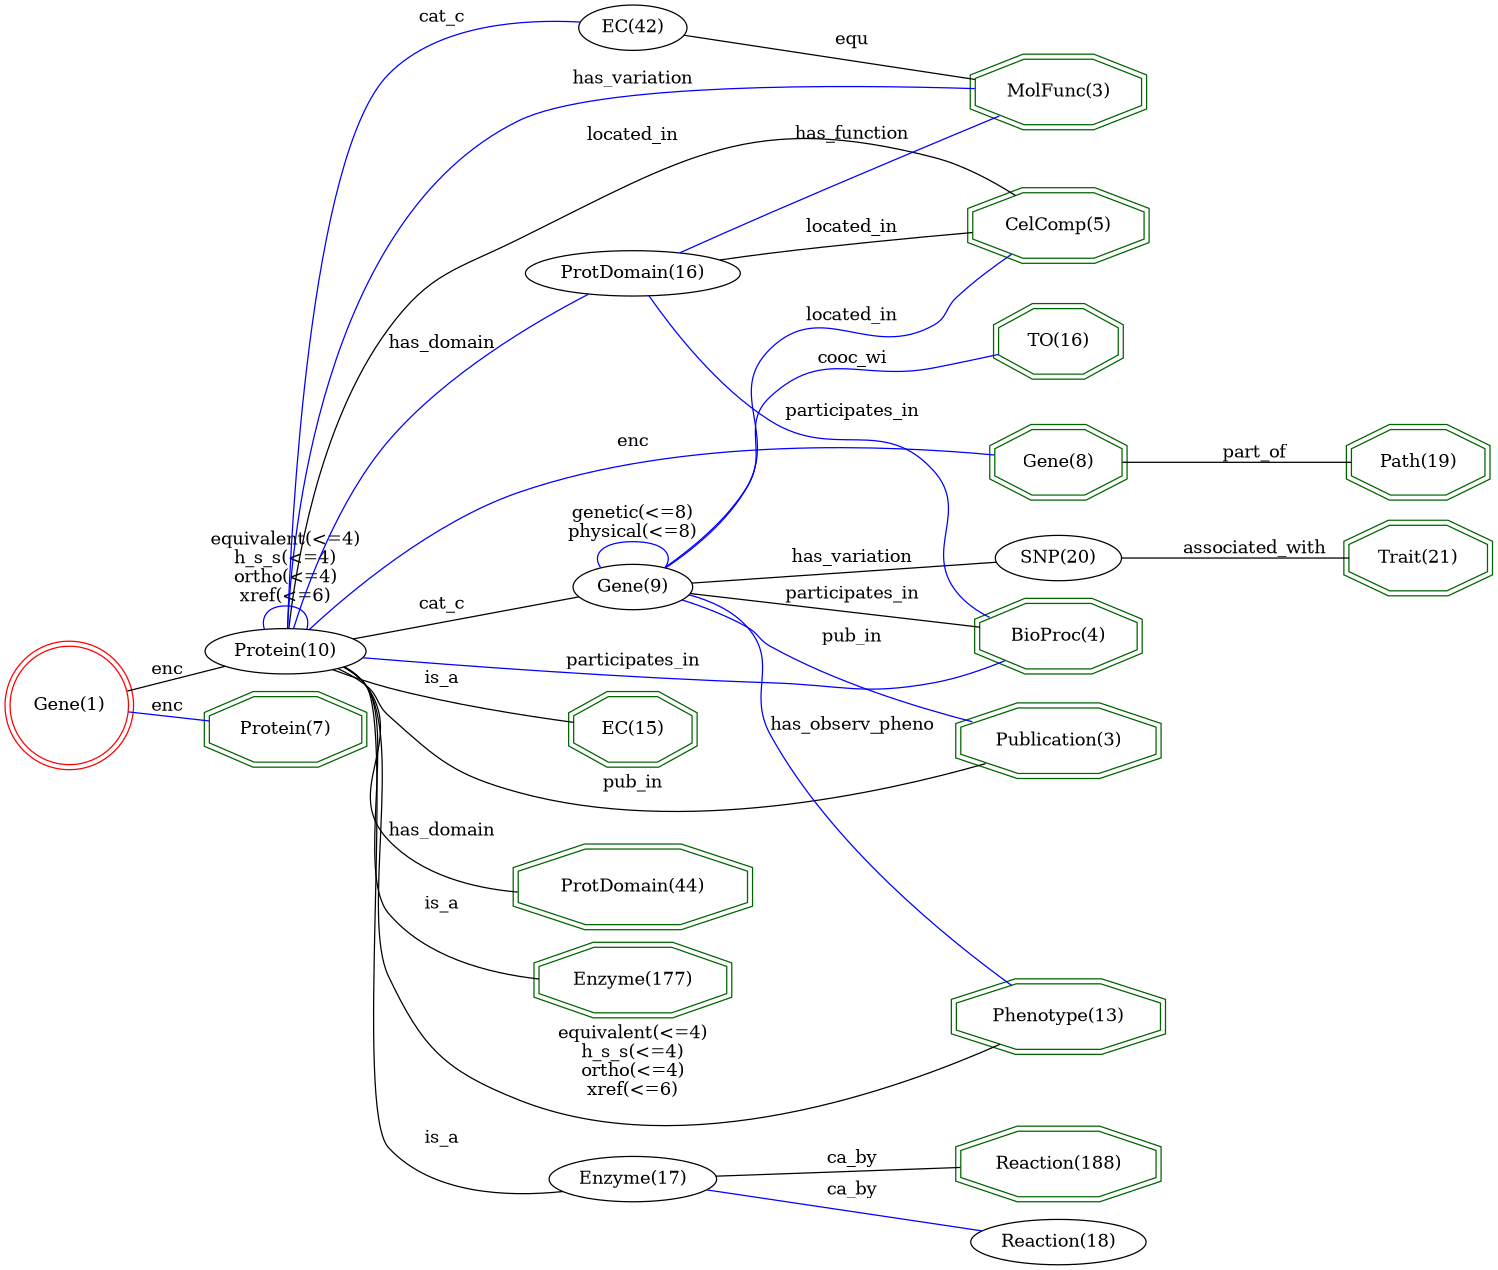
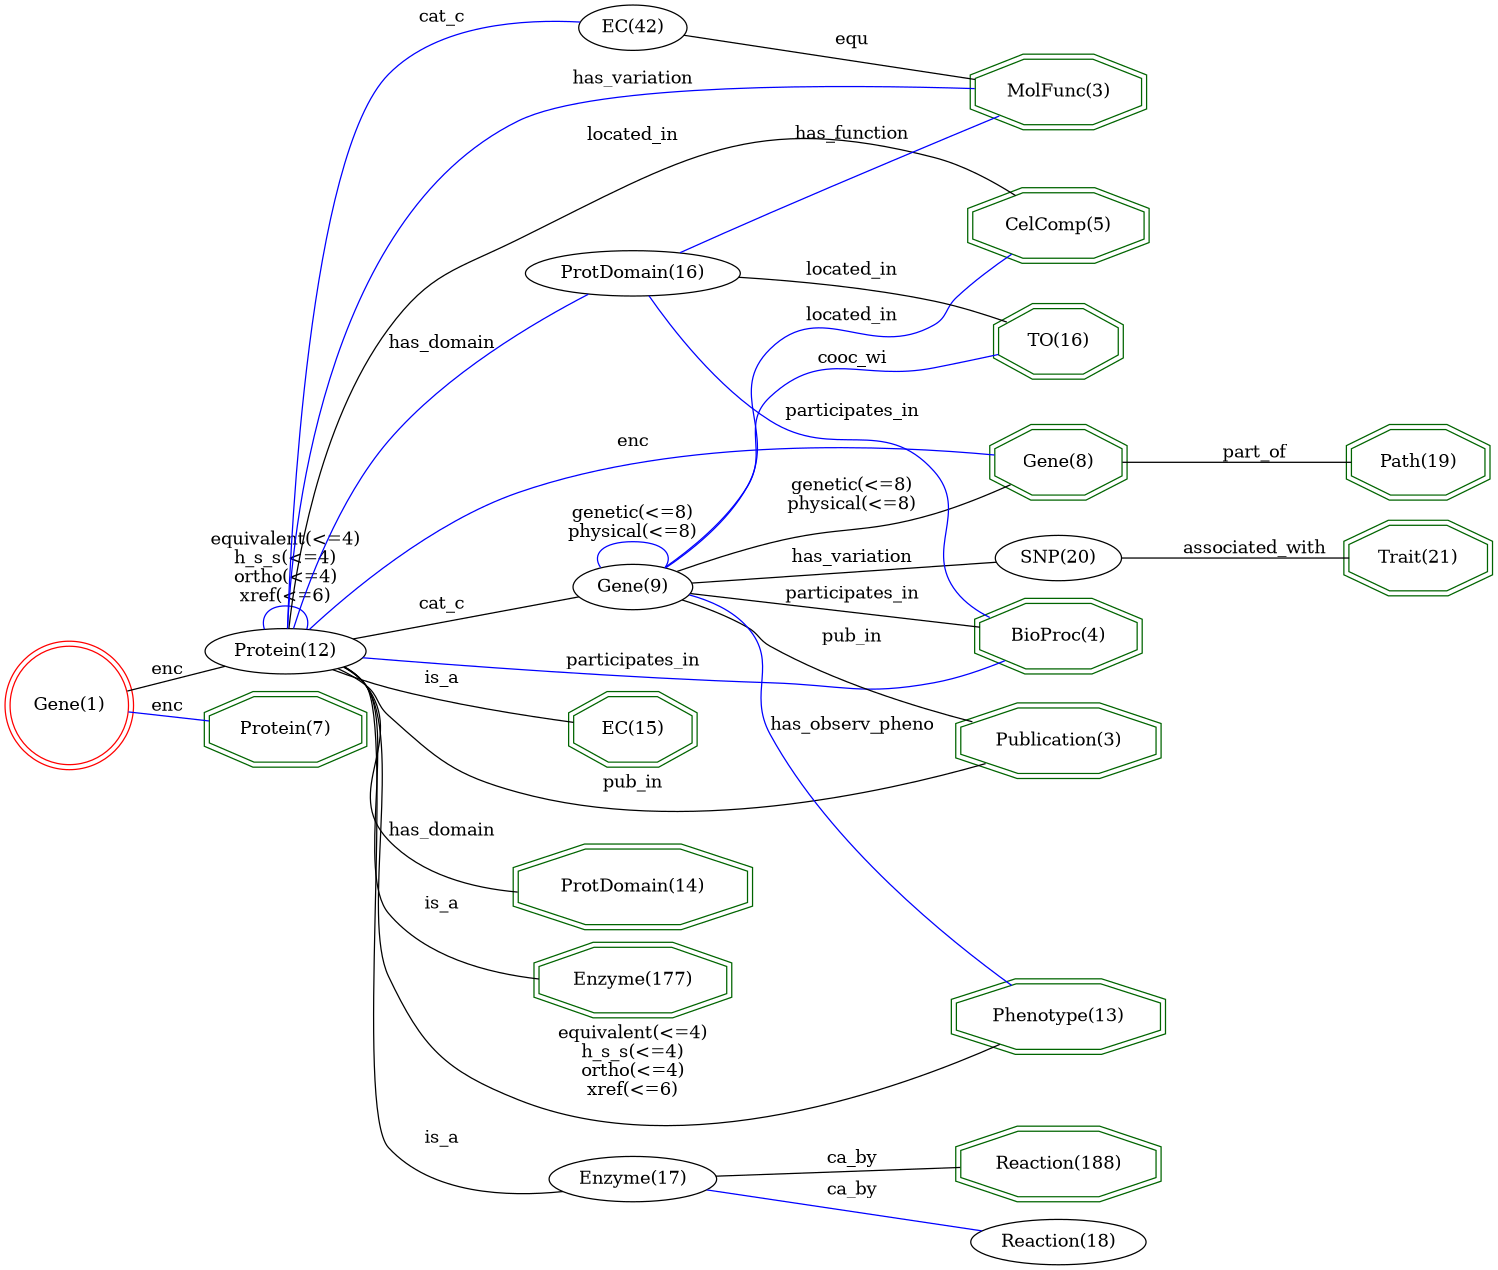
edge "CelComp(5)" -- "ProtDomain(16)": now "TO(16)" -- "ProtDomain(16)"
edge "Gene(8)" -- "Gene(9)": added, label "genetic(<=8) physical(<=8)"
node "Protein(10)": label "Protein(10)" -> "Protein(12)"
edge "Gene(9)" -- "Publication(3)": color blue -> black
node "ProtDomain(44)": label "ProtDomain(44)" -> "ProtDomain(14)"
